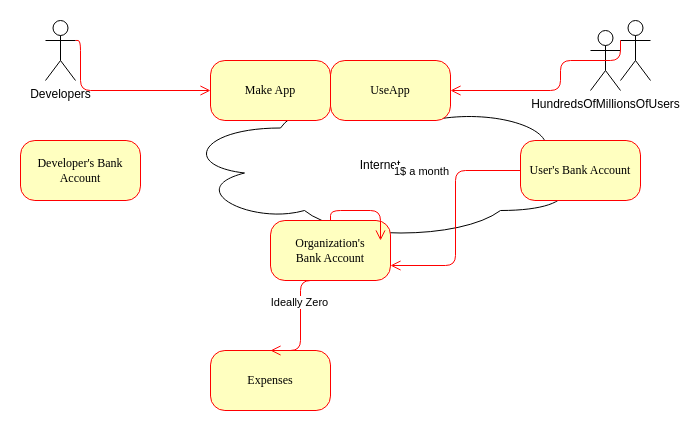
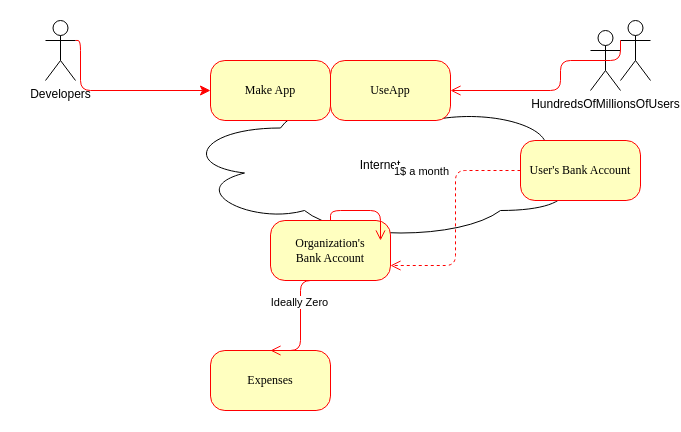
edge "Developers" -> "Make App": arrowhead open -> classic
node "Developer's Bank Account": removed
edge "User's Bank Account" -> "Organization's Bank Account": style solid -> dashed
